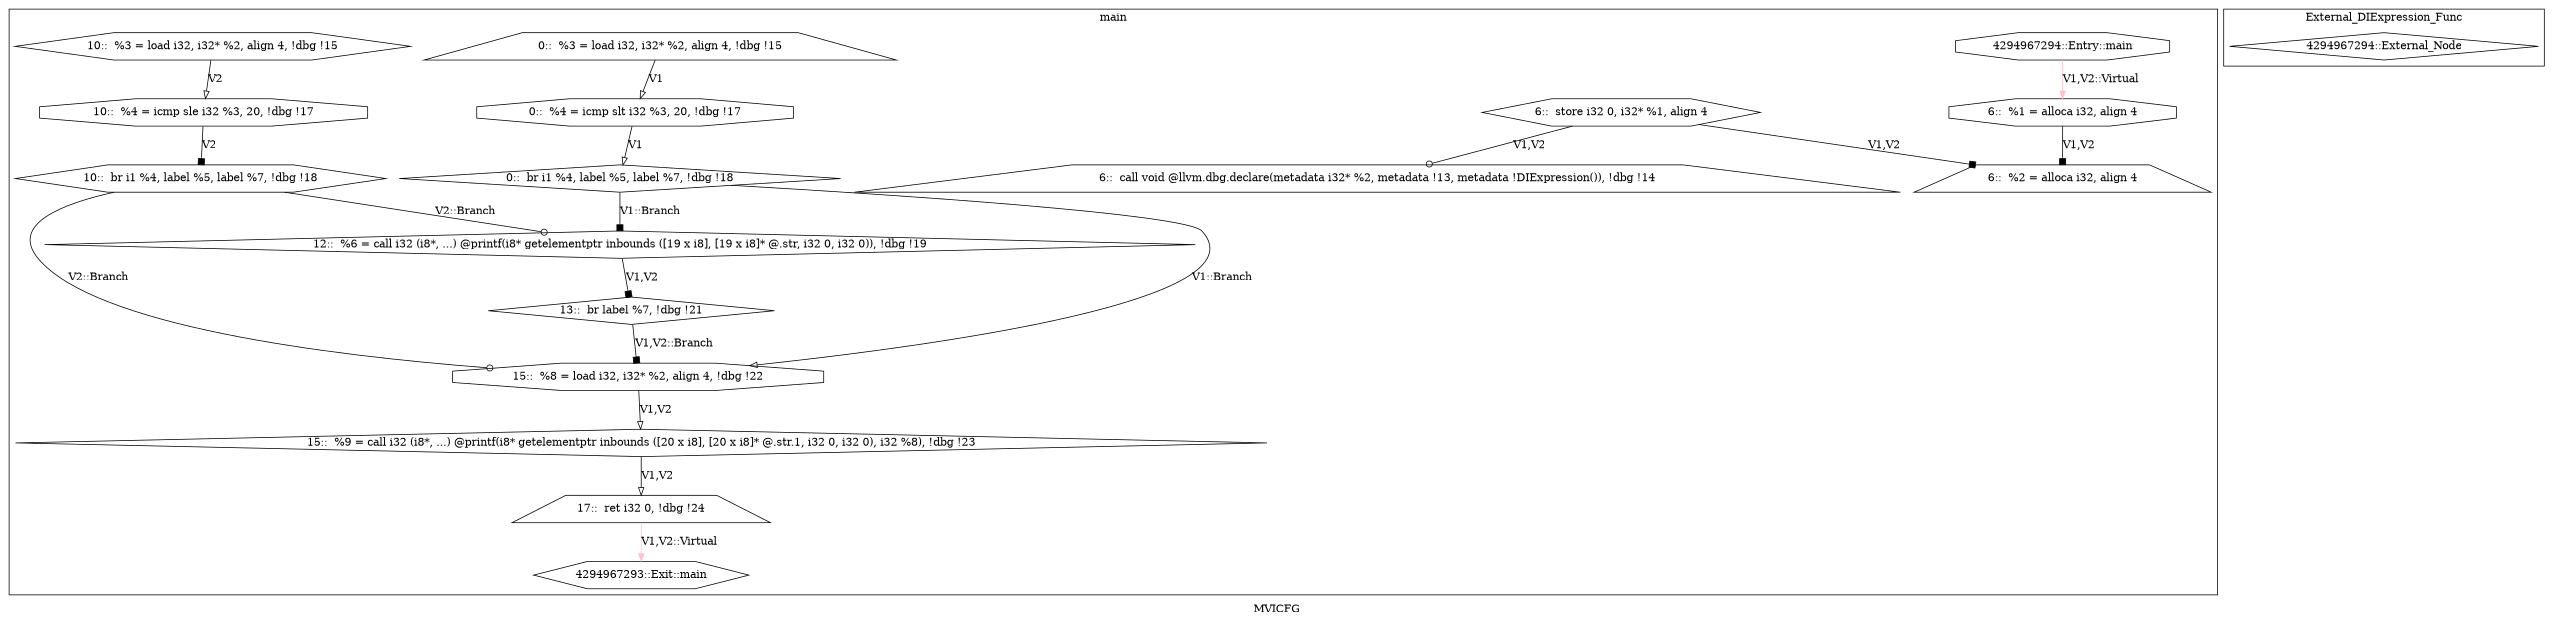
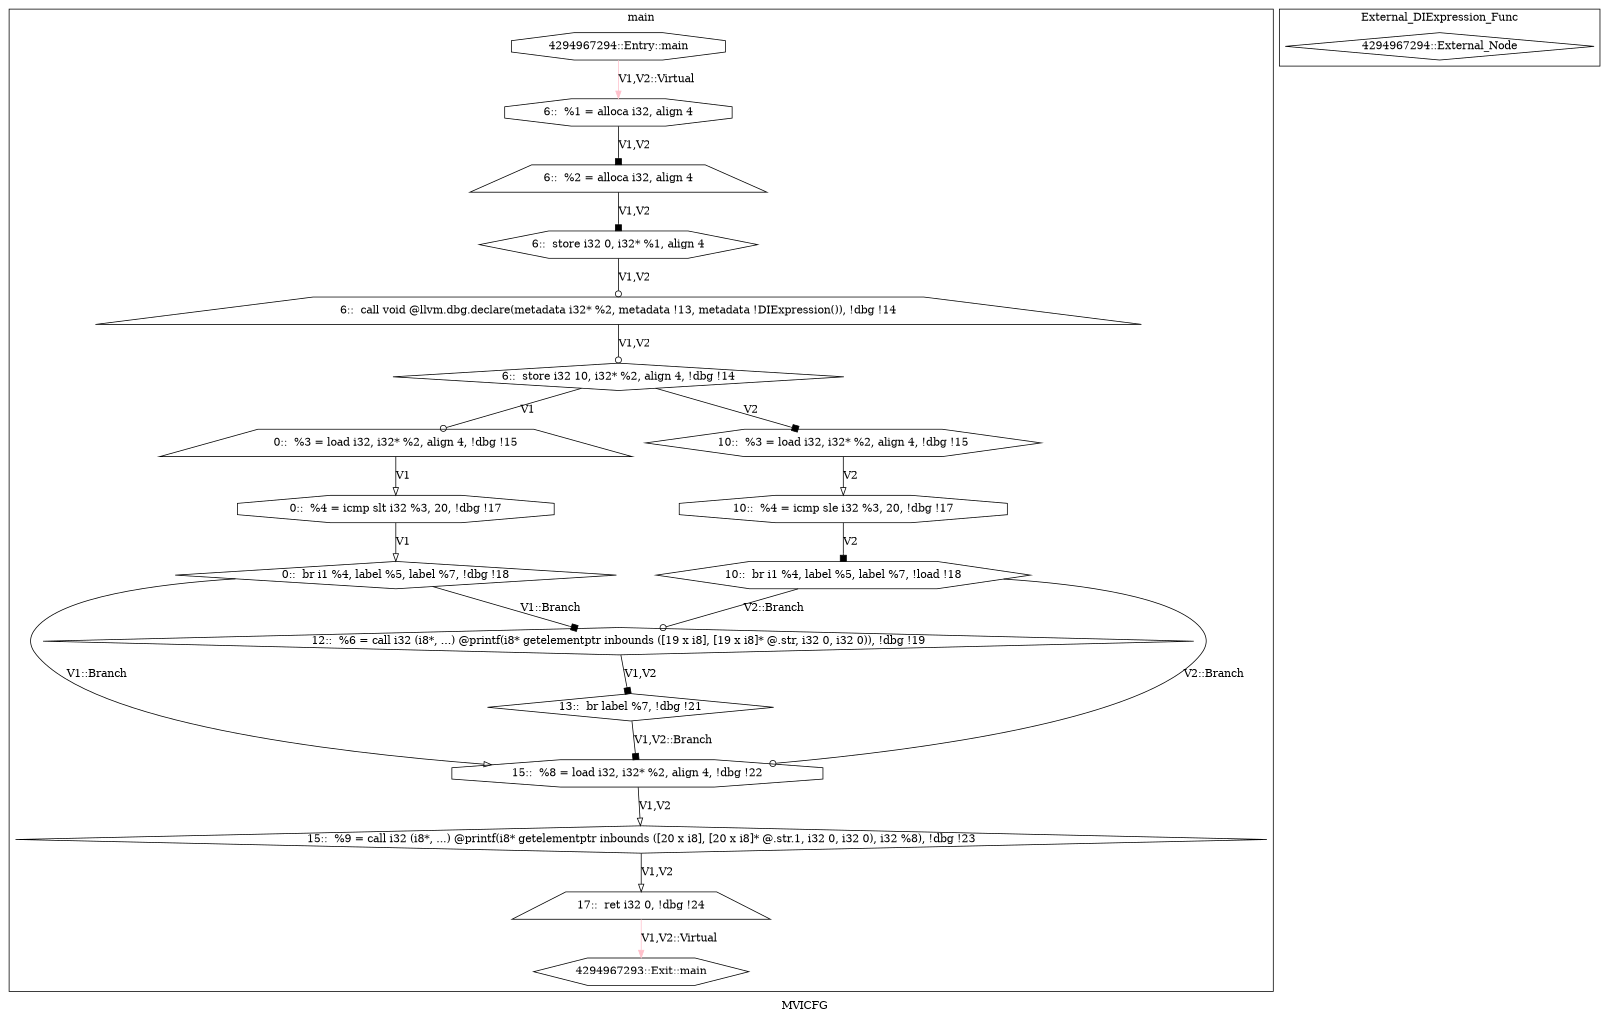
edge "6::  store i32 0, i32* %1, align 4" -> "6::  %2 = alloca i32, align 4": reversed
node "10::  br i1 %4, label %5, label %7, !dbg !18": label "10::  br i1 %4, label %5, label %7, !dbg !18" -> "10::  br i1 %4, label %5, label %7, !load !18"
node "6::  store i32 10, i32* %2, align 4, !dbg !14": added
